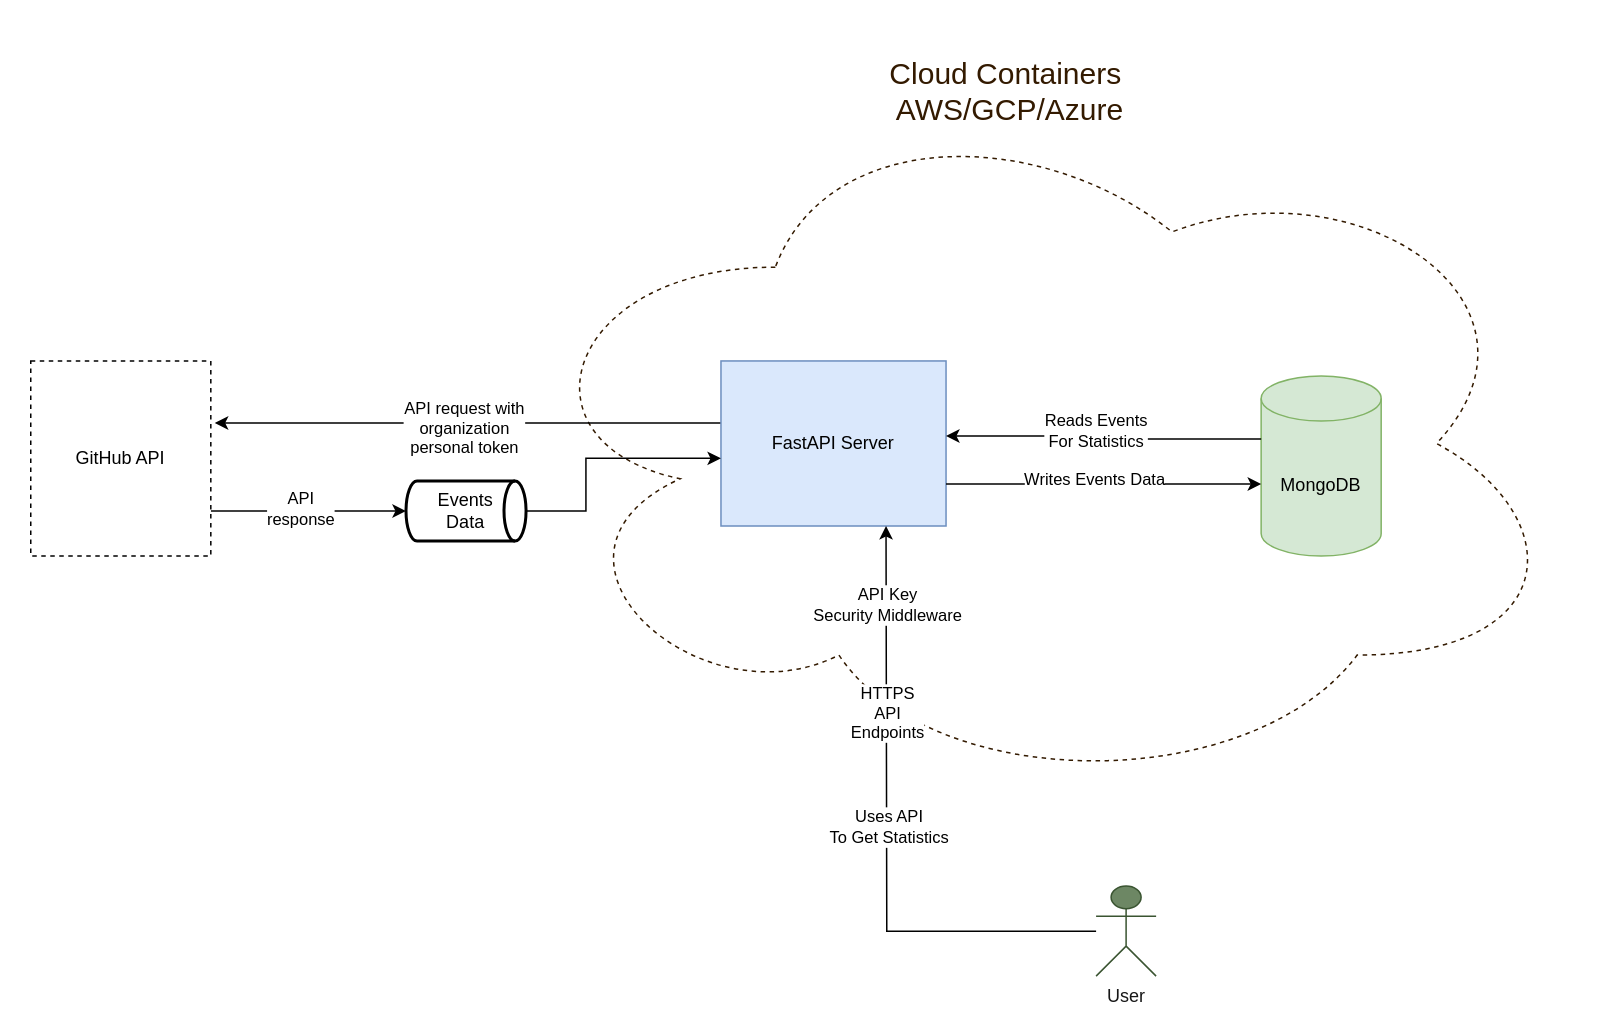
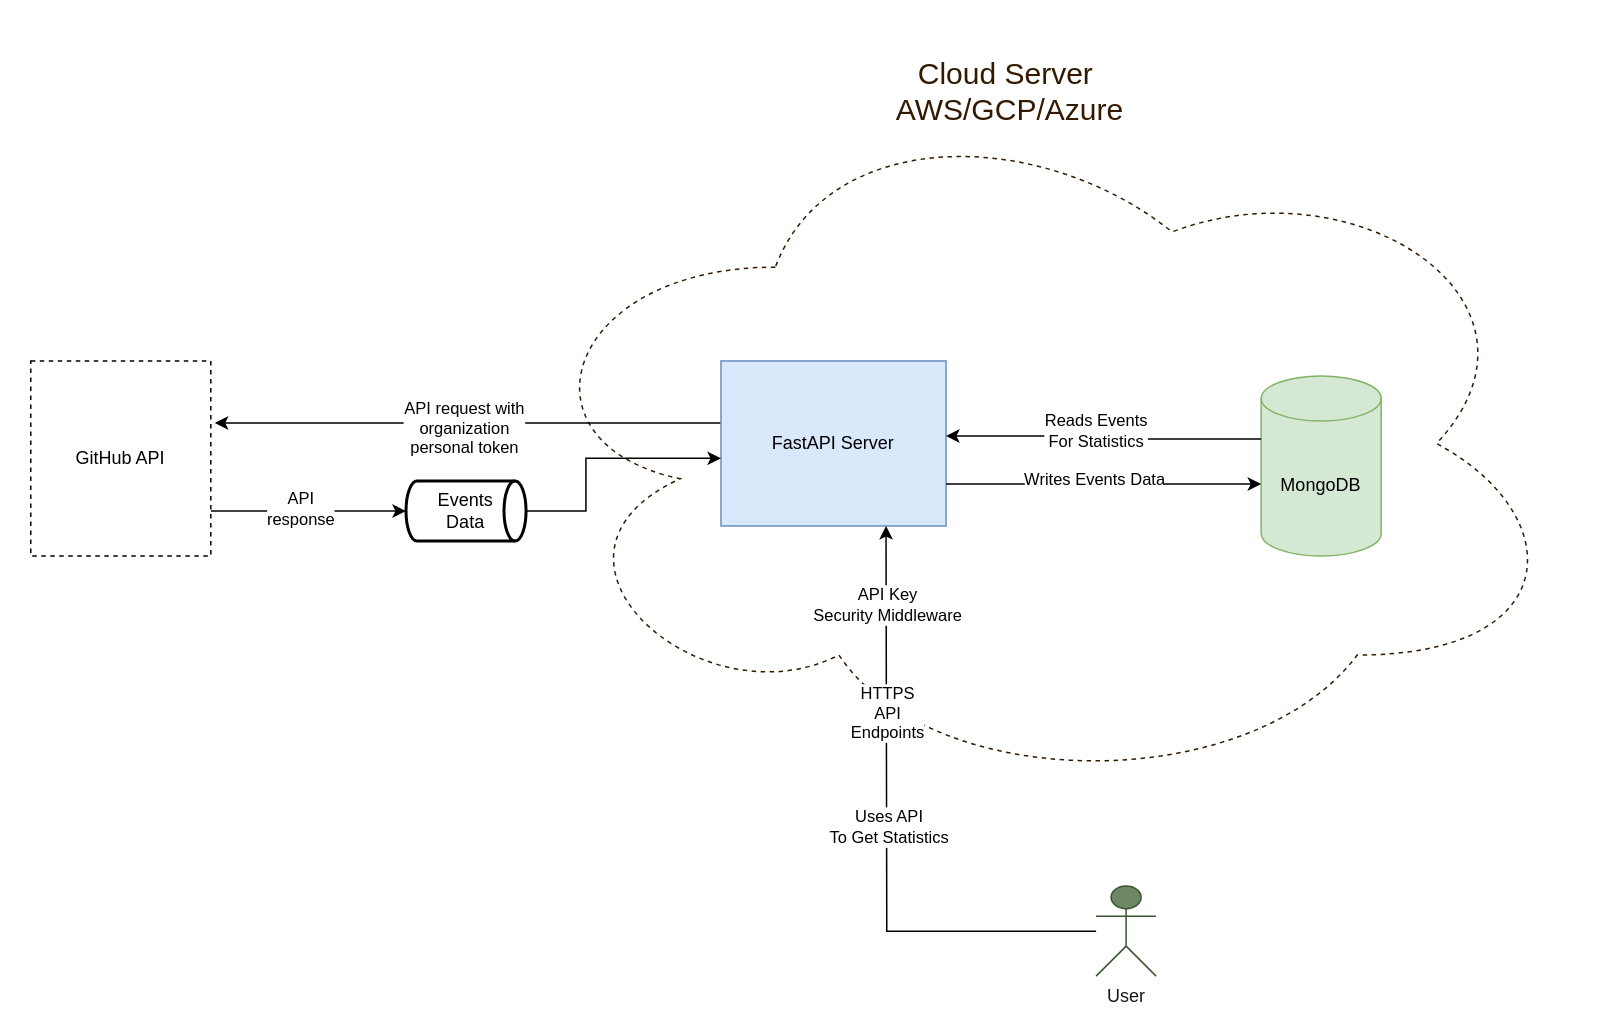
node "Cloud Containers AWS/GCP/Azure": label "Cloud Containers AWS/GCP/Azure" -> "Cloud Server AWS/GCP/Azure"
